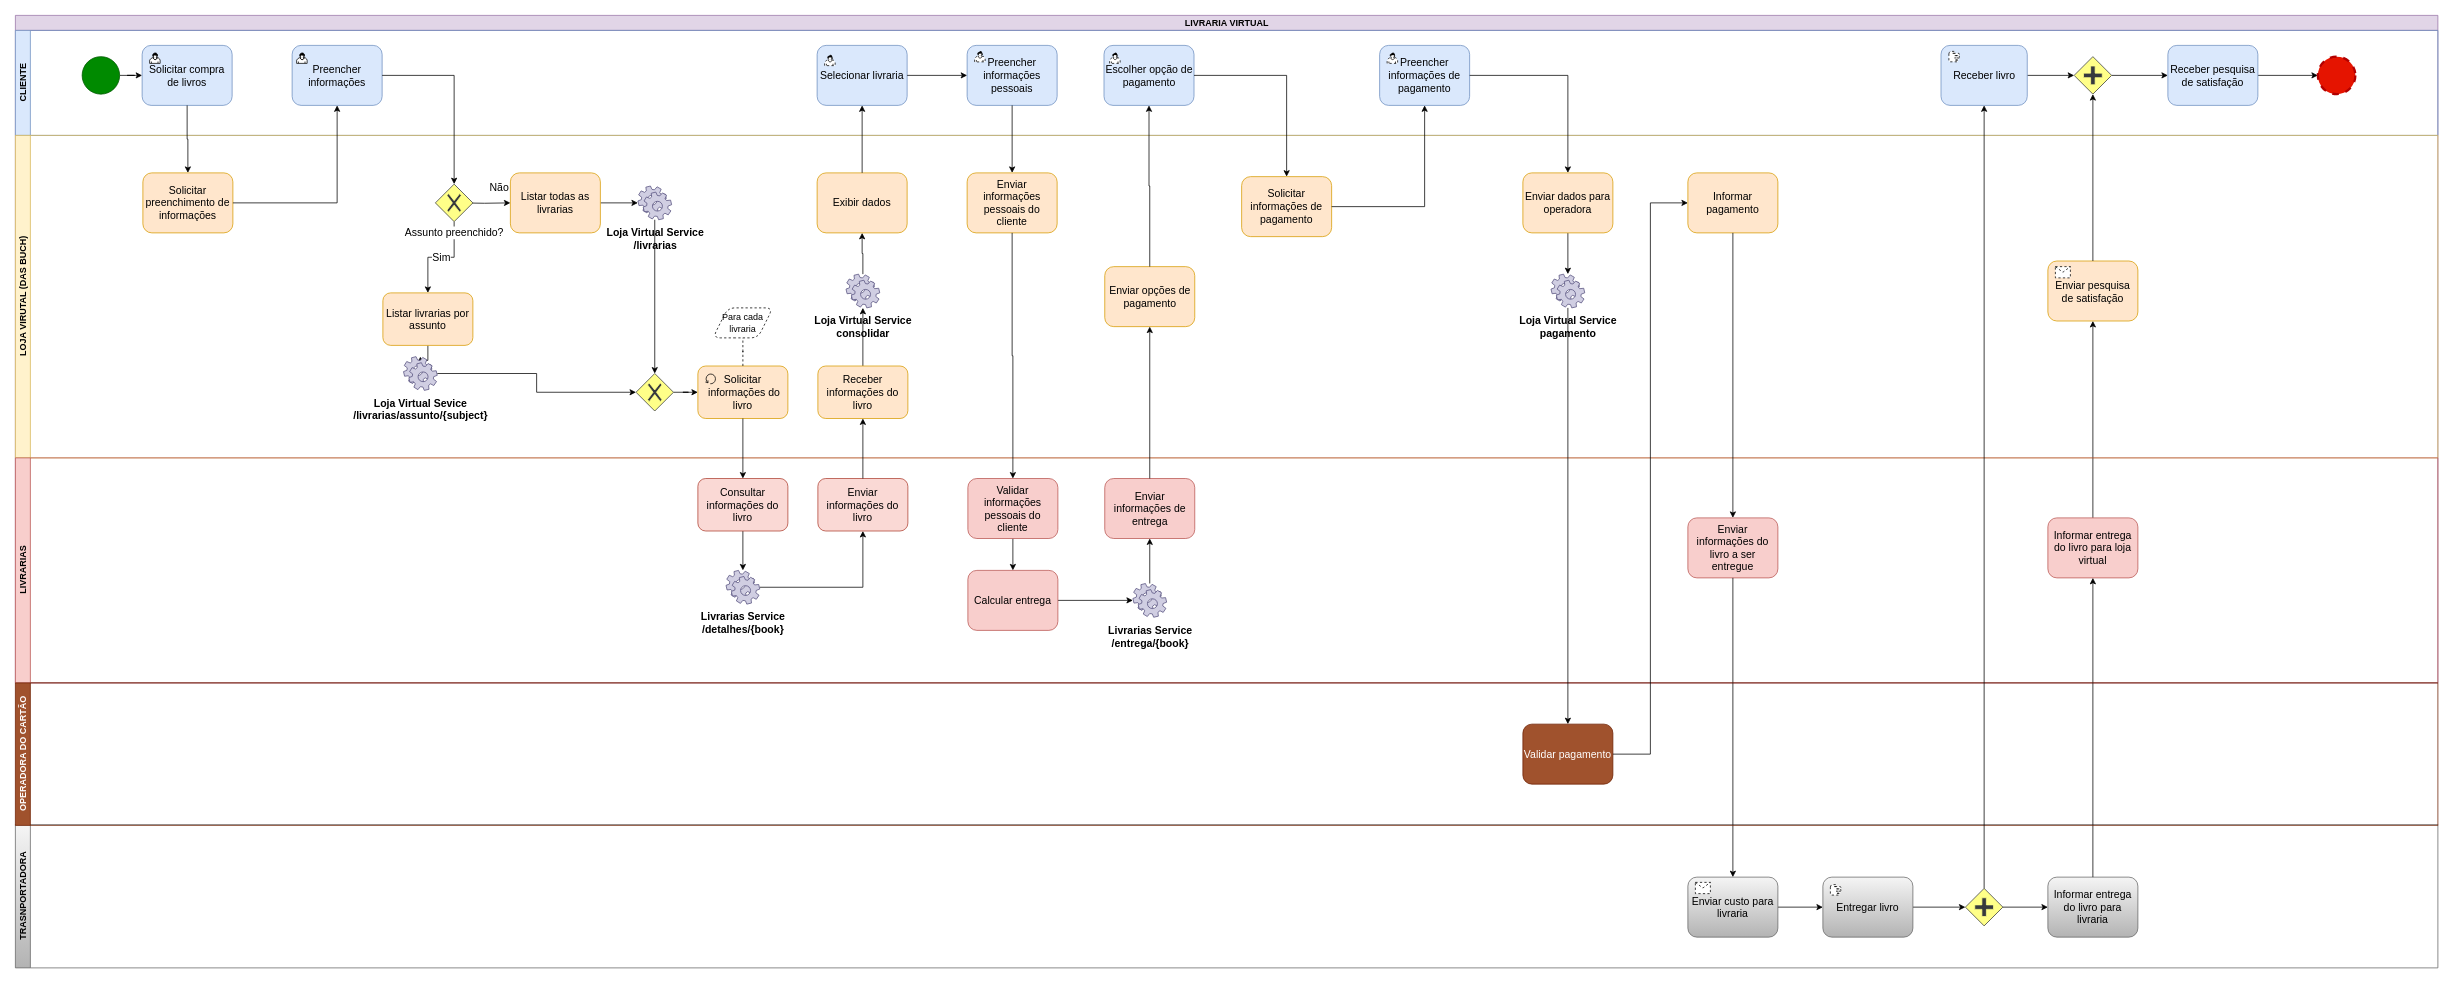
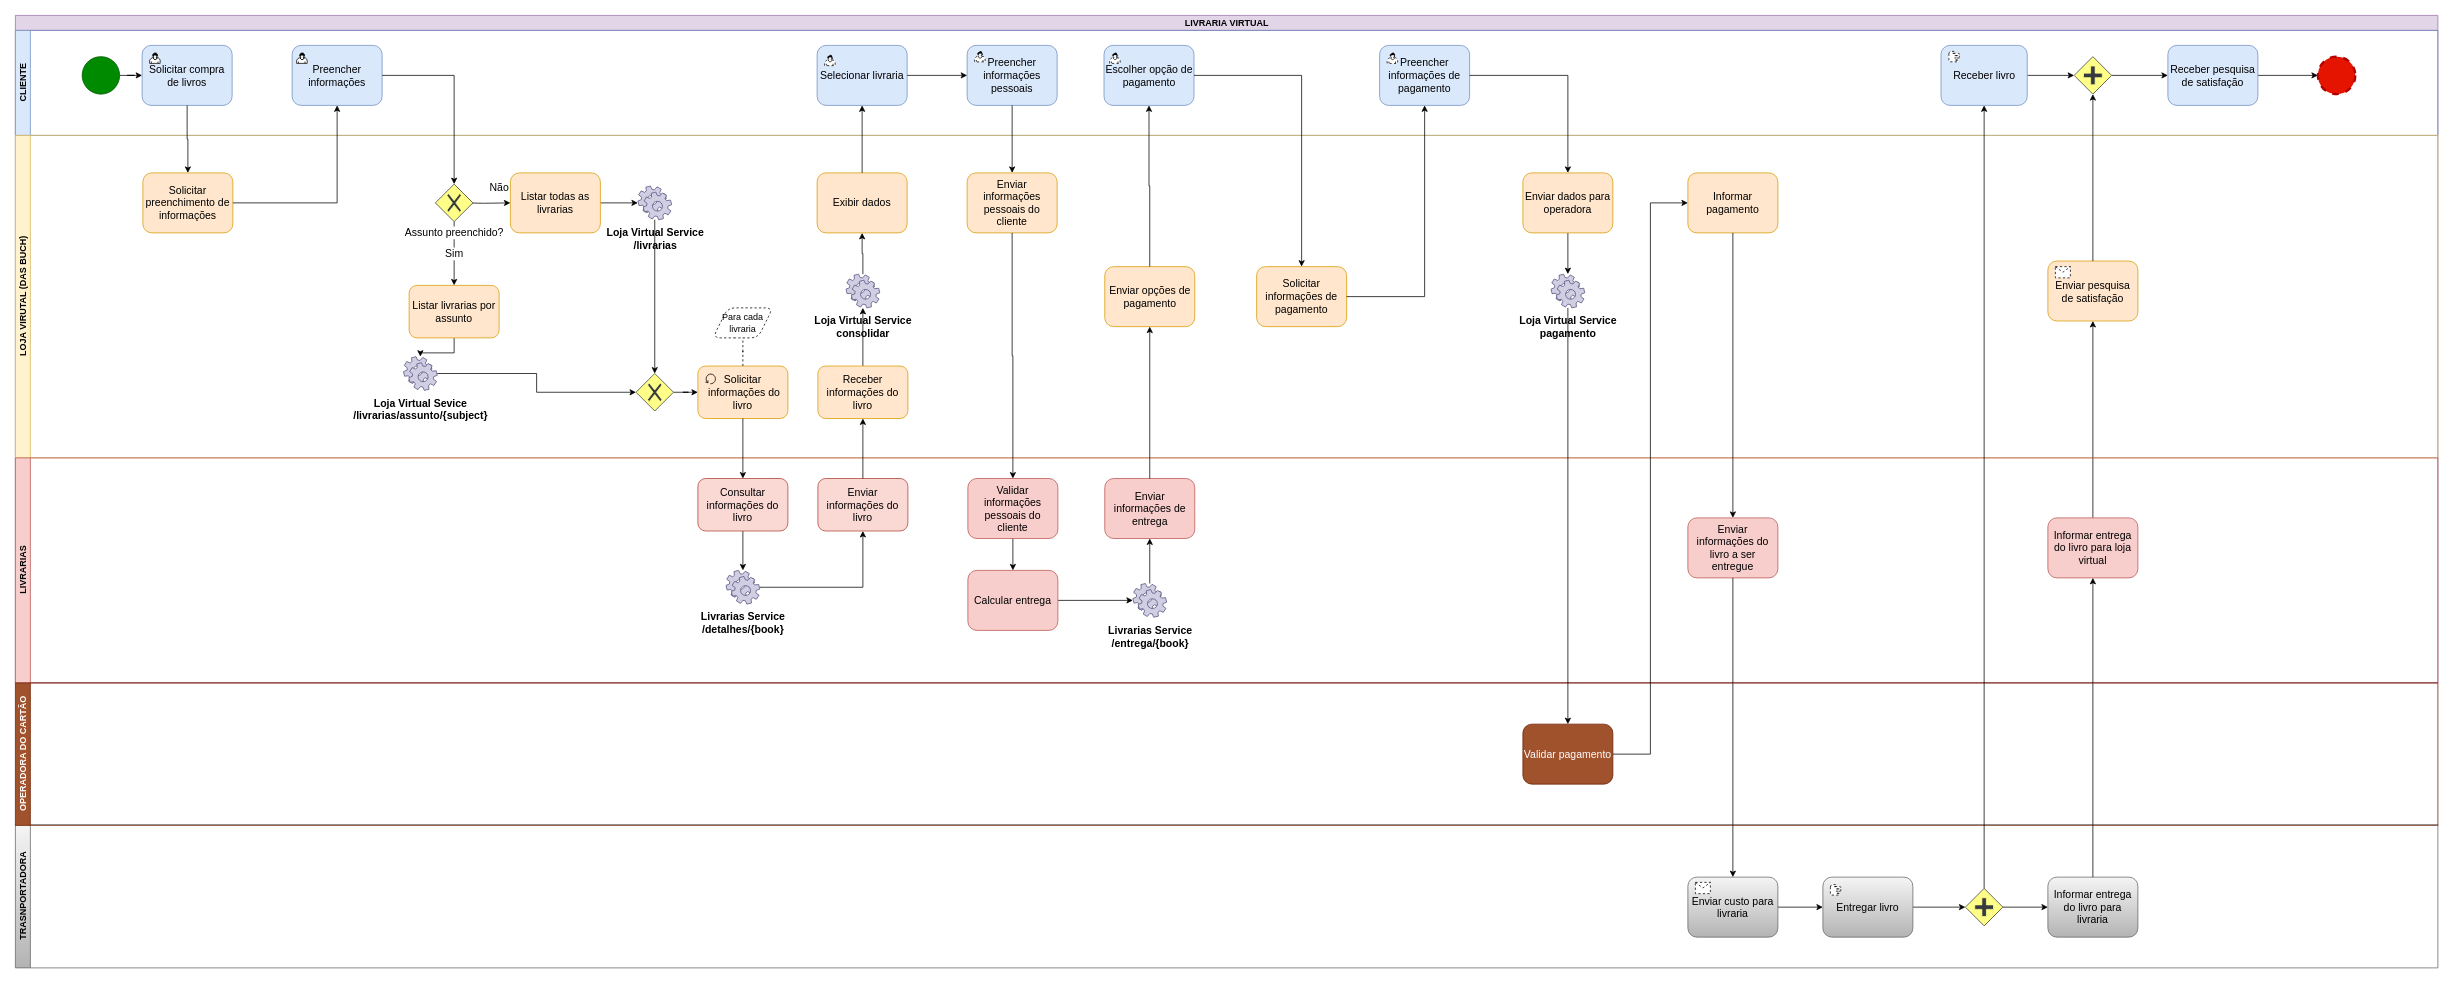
node "Solicitar informações de pagamento": moved (1287, 207) -> (1302, 297)
node "Listar livrarias por assunto": moved (428, 319) -> (454, 312)
